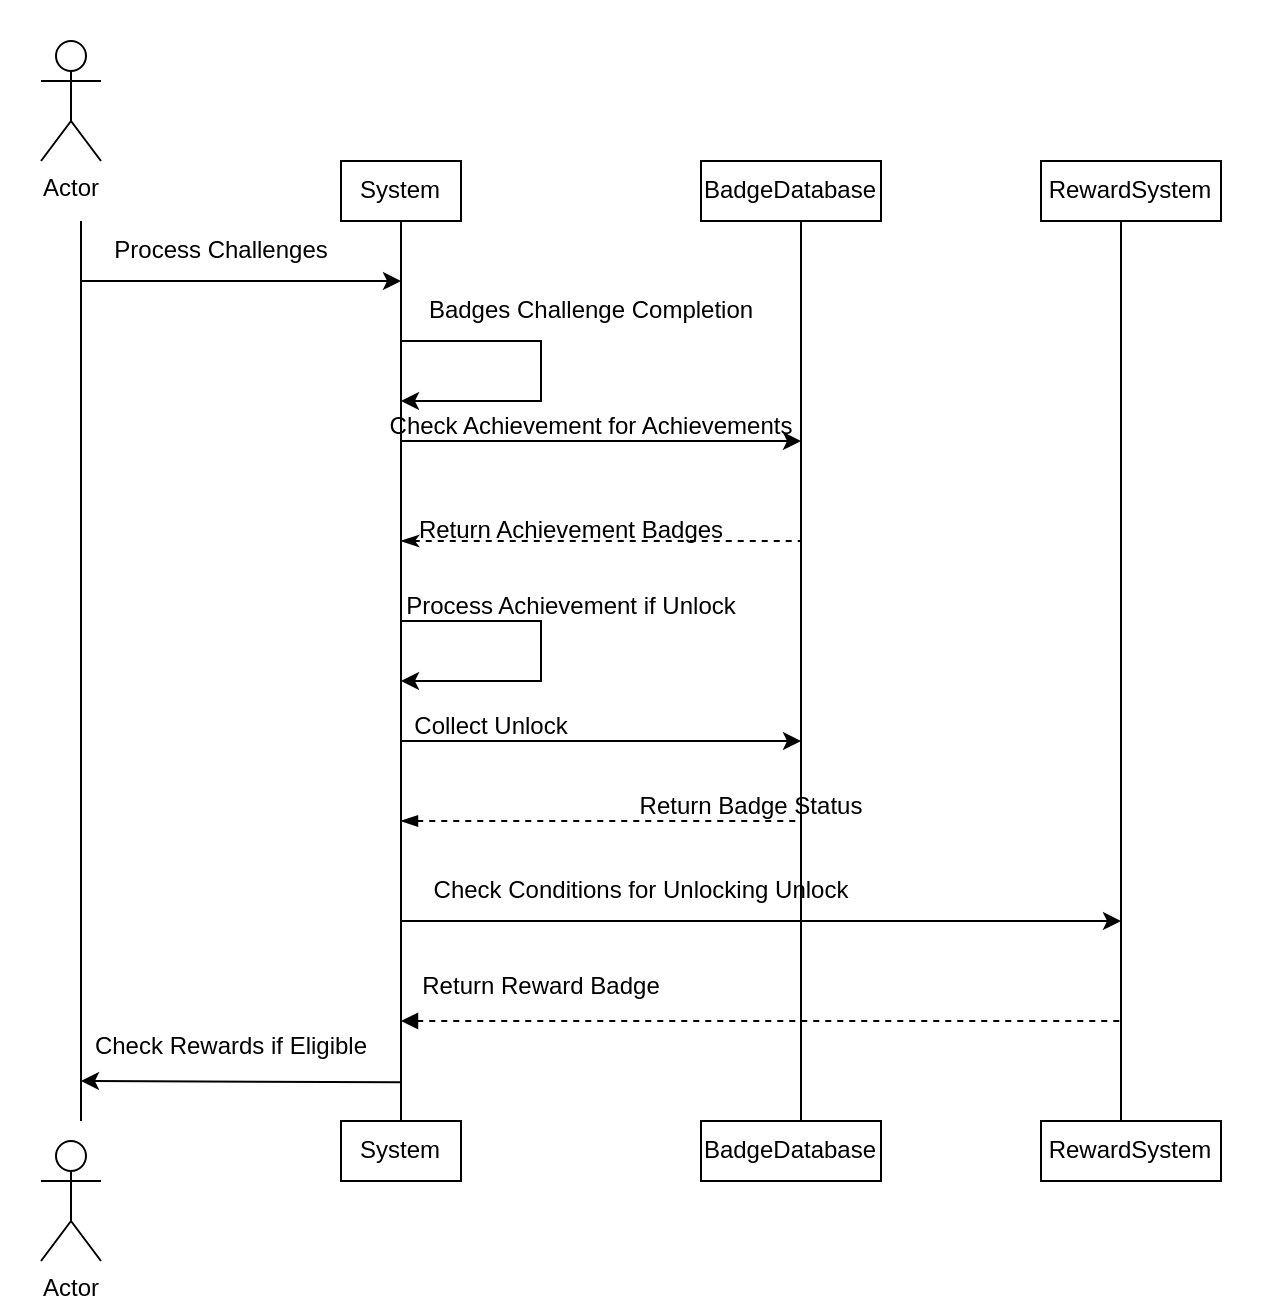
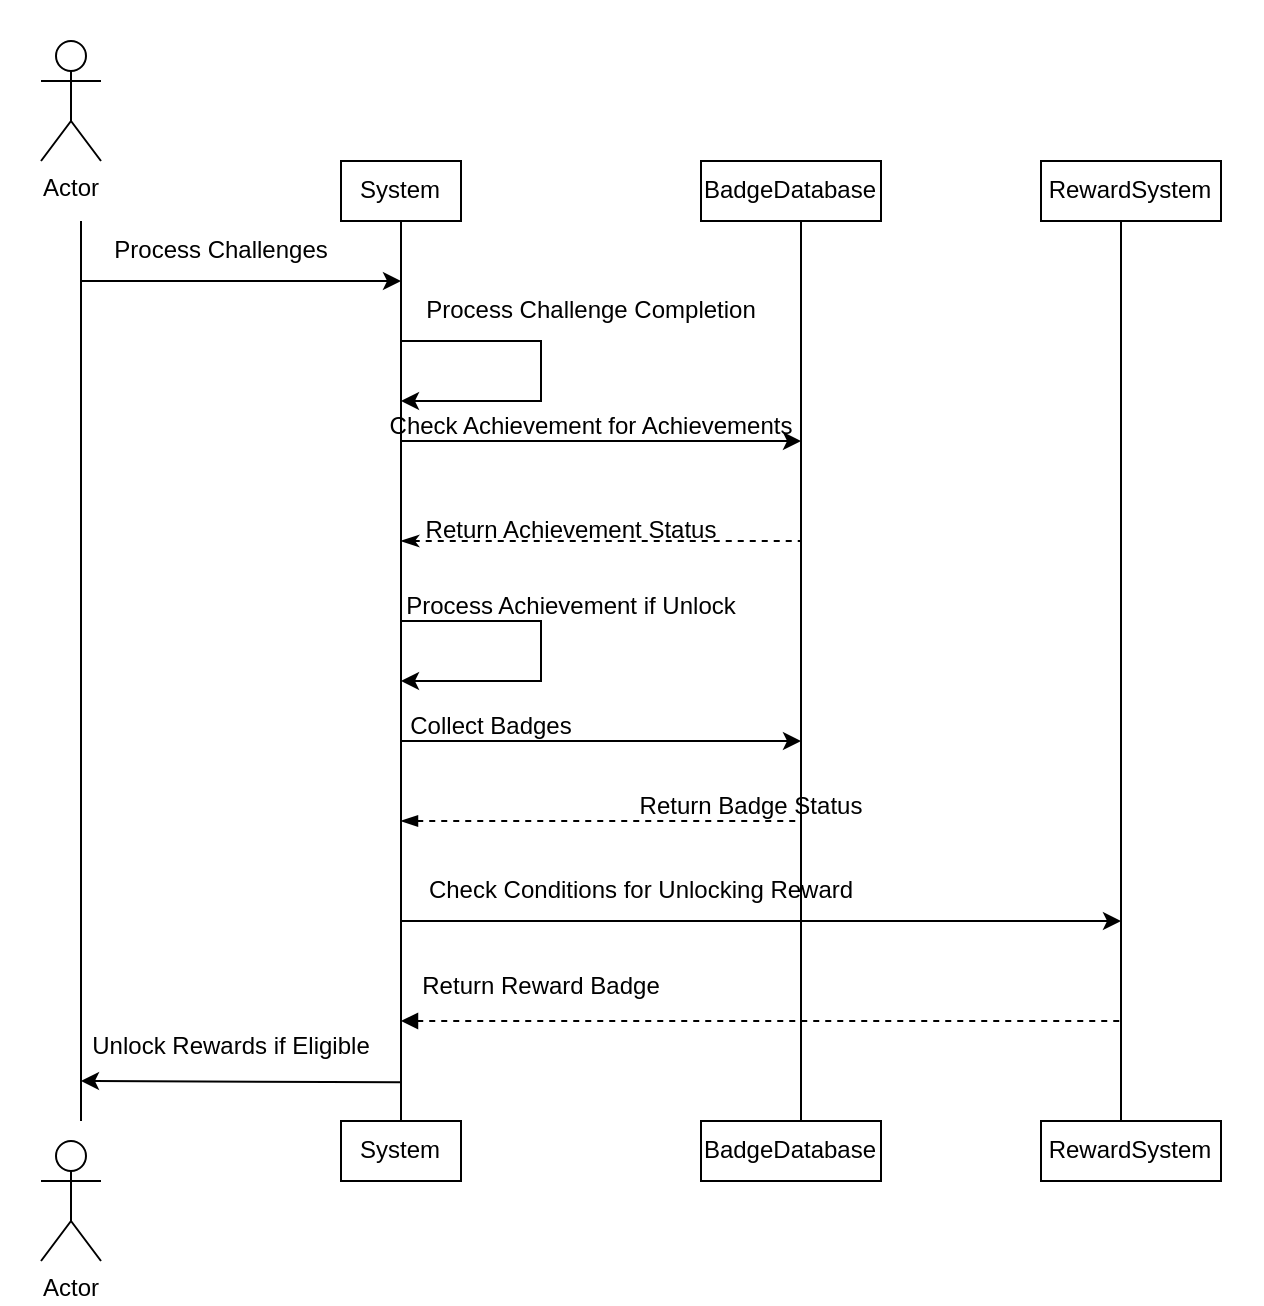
node "Badges Challenge Completion": label "Badges Challenge Completion" -> "Process Challenge Completion"
node "Return Achievement Badges": label "Return Achievement Badges" -> "Return Achievement Status"
node "Collect Unlock": label "Collect Unlock" -> "Collect Badges"
node "Check Conditions for Unlocking Unlock": label "Check Conditions for Unlocking Unlock" -> "Check Conditions for Unlocking Reward"
node "Check Rewards if Eligible": label "Check Rewards if Eligible" -> "Unlock Rewards if Eligible"
